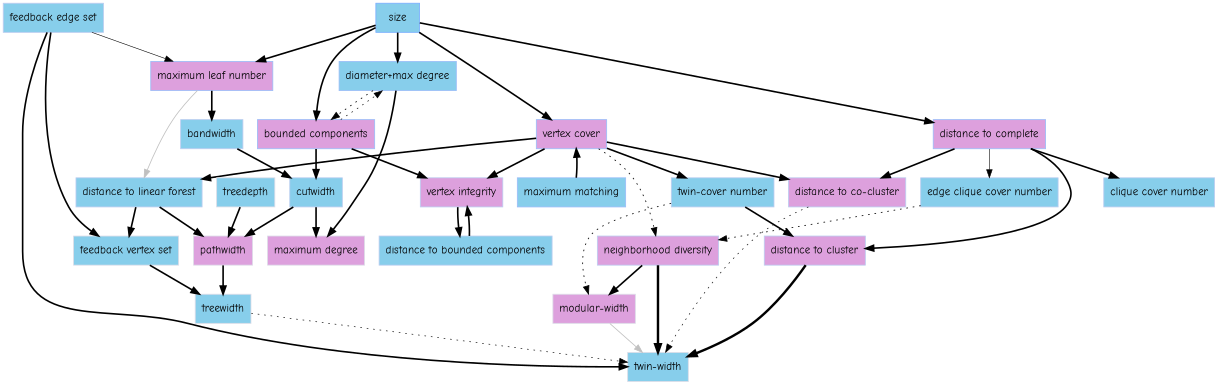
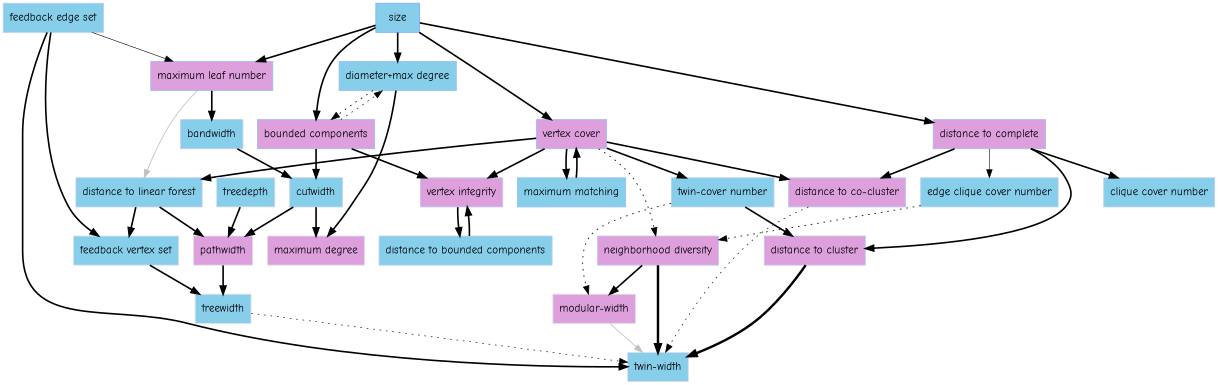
edge "vertex cover" -> "maximum matching": added
